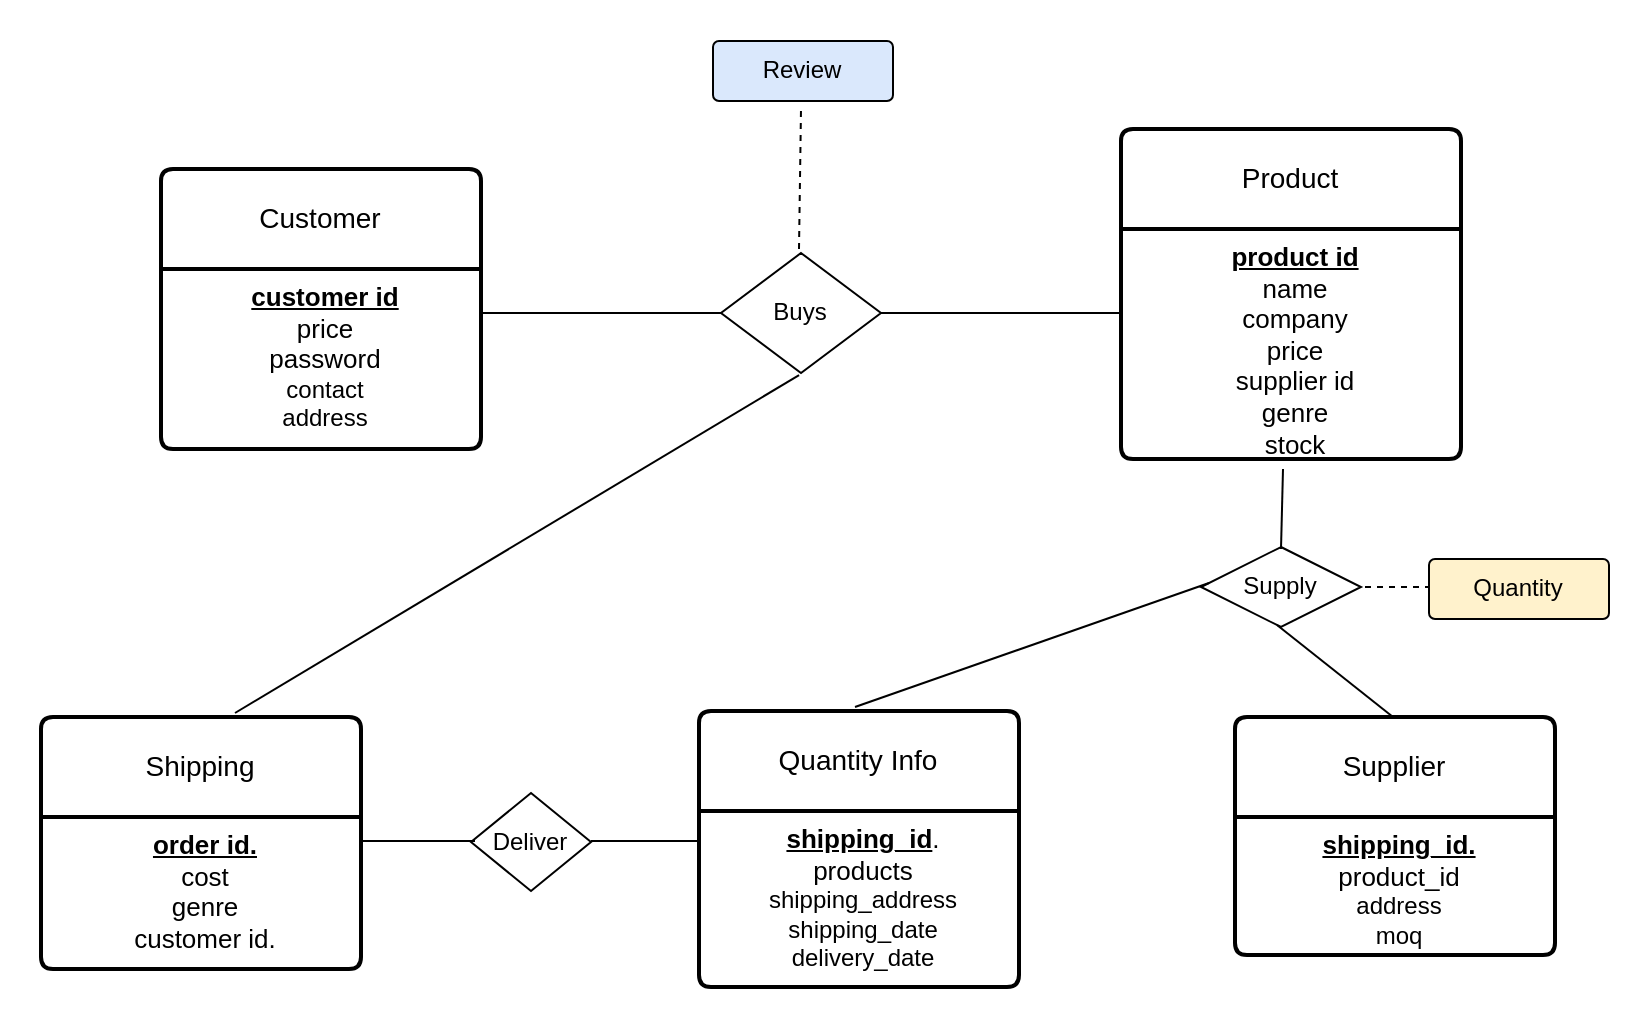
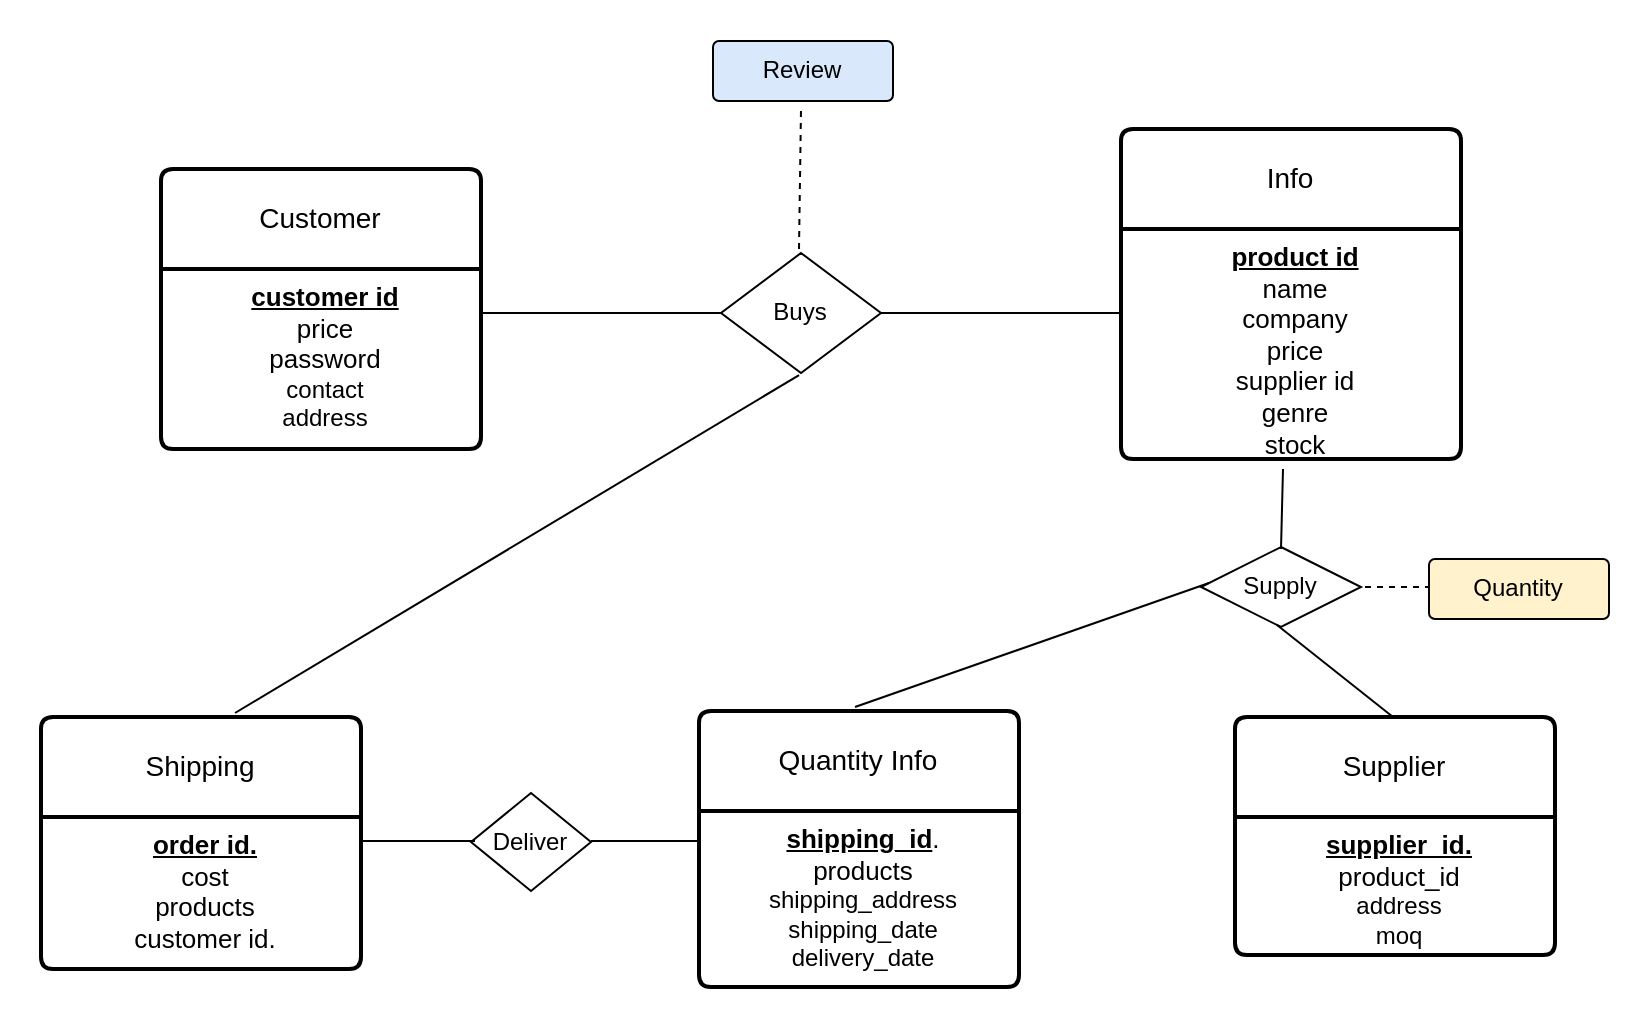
node "Product": label "Product" -> "Info"
node "order id. cost genre customer id.": label "order id. cost genre customer id." -> "order id. cost products customer id."
node "shipping_id. product_id address moq": label "shipping_id. product_id address moq" -> "supplier_id. product_id address moq"
